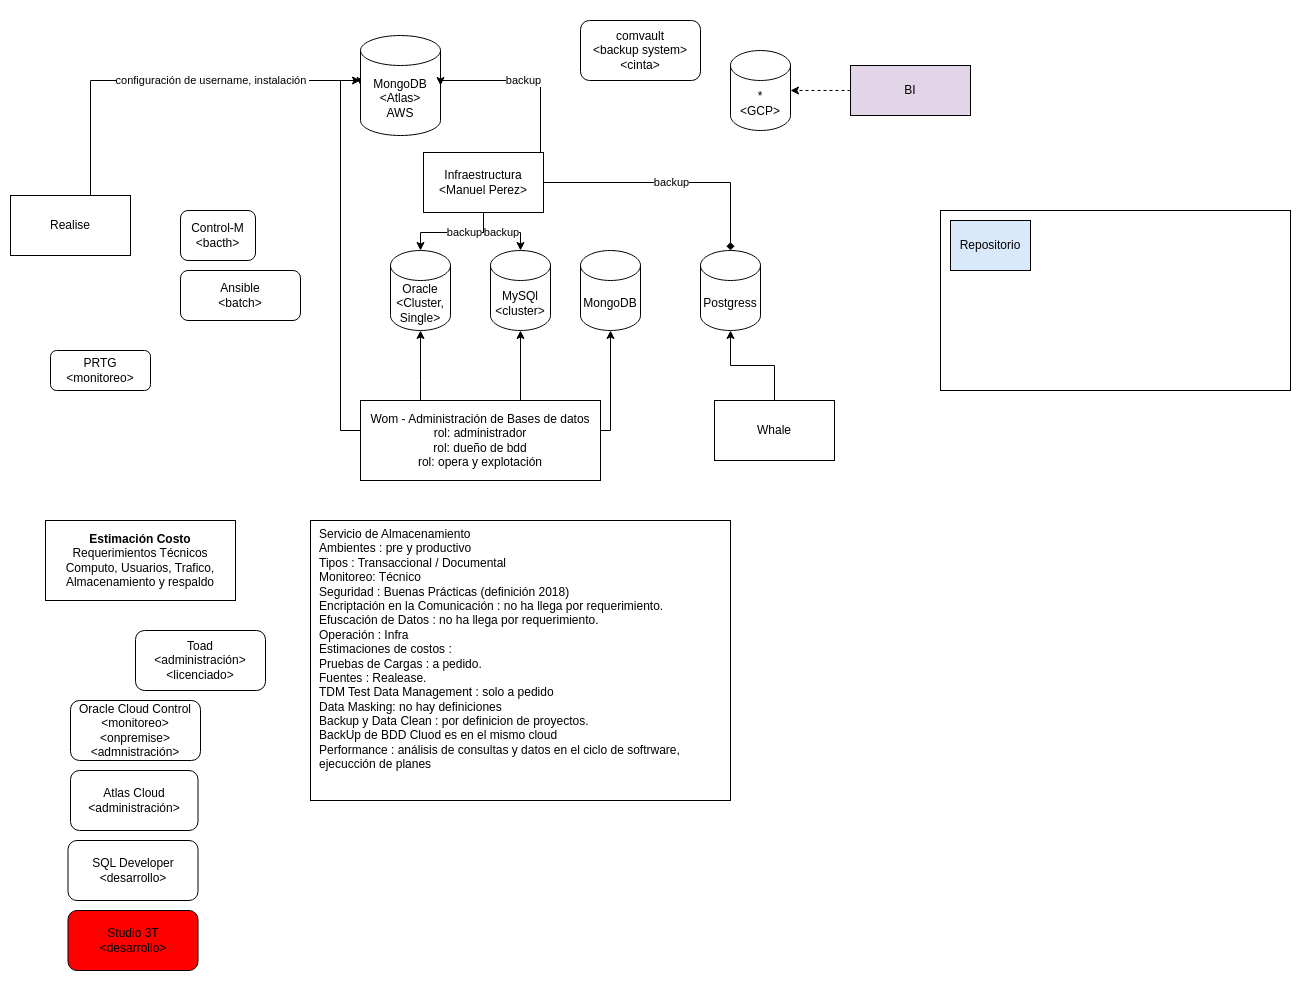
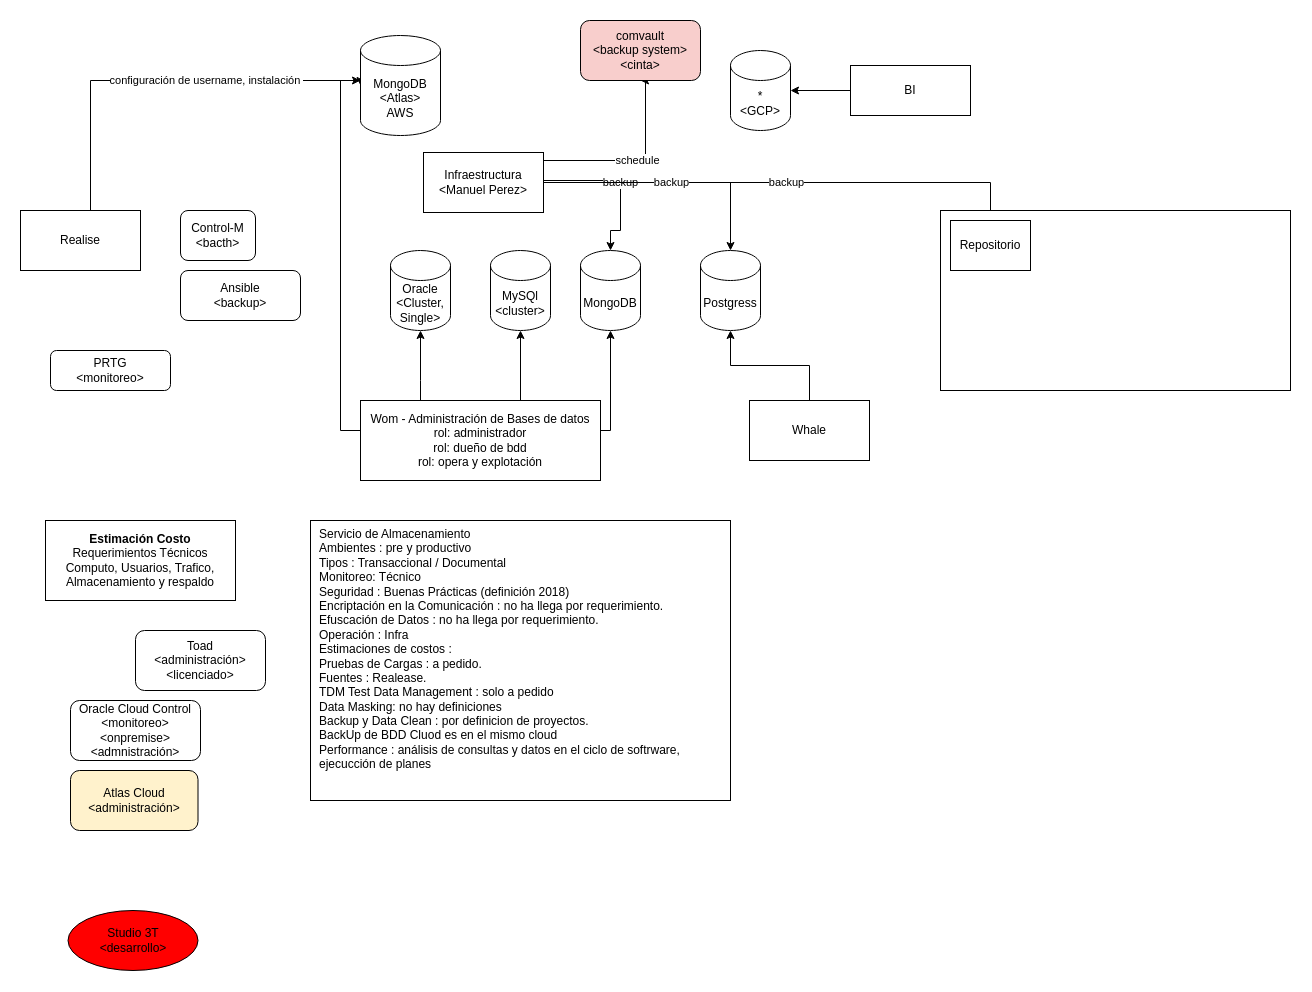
node "comvault <backup system> <cinta>": fillcolor #ffffff -> #f8cecc
edge "Infraestructura <Manuel Perez>" -> "MongoDB <Atlas> AWS": removed, label "backup"
edge "BI" -> "* <GCP>": style dashed -> solid
node "BI": fillcolor #e1d5e7 -> #ffffff
edge "Infraestructura <Manuel Perez>" -> "comvault <backup system> <cinta>": added, label "schedule"
edge "Infraestructura <Manuel Perez>" -> "MongoDB": added, label "backup"
node "Realise": moved (71, 226) -> (81, 241)
edge "Infraestructura <Manuel Perez>" -> "Oracle <Cluster, Single>": removed, label "backup"
edge "Infraestructura <Manuel Perez>" -> "MySQl <cluster>": now "Infraestructura <Manuel Perez>" -> "Repositorio"
edge "Infraestructura <Manuel Perez>" -> "Postgress": arrowhead diamond -> classic
node "Repositorio": fillcolor #dae8fc -> #ffffff
node "Ansible <batch>": label "Ansible <batch>" -> "Ansible <backup>"
node "PRTG <monitoreo>": size 100x40 -> 120x40
node "Whale": moved (775, 431) -> (810, 431)
node "Atlas Cloud <administración>": fillcolor #ffffff -> #fff2cc
node "SQL Developer <desarrollo>": removed
node "Studio 3T <desarrollo>": shape rounded rectangle -> ellipse
